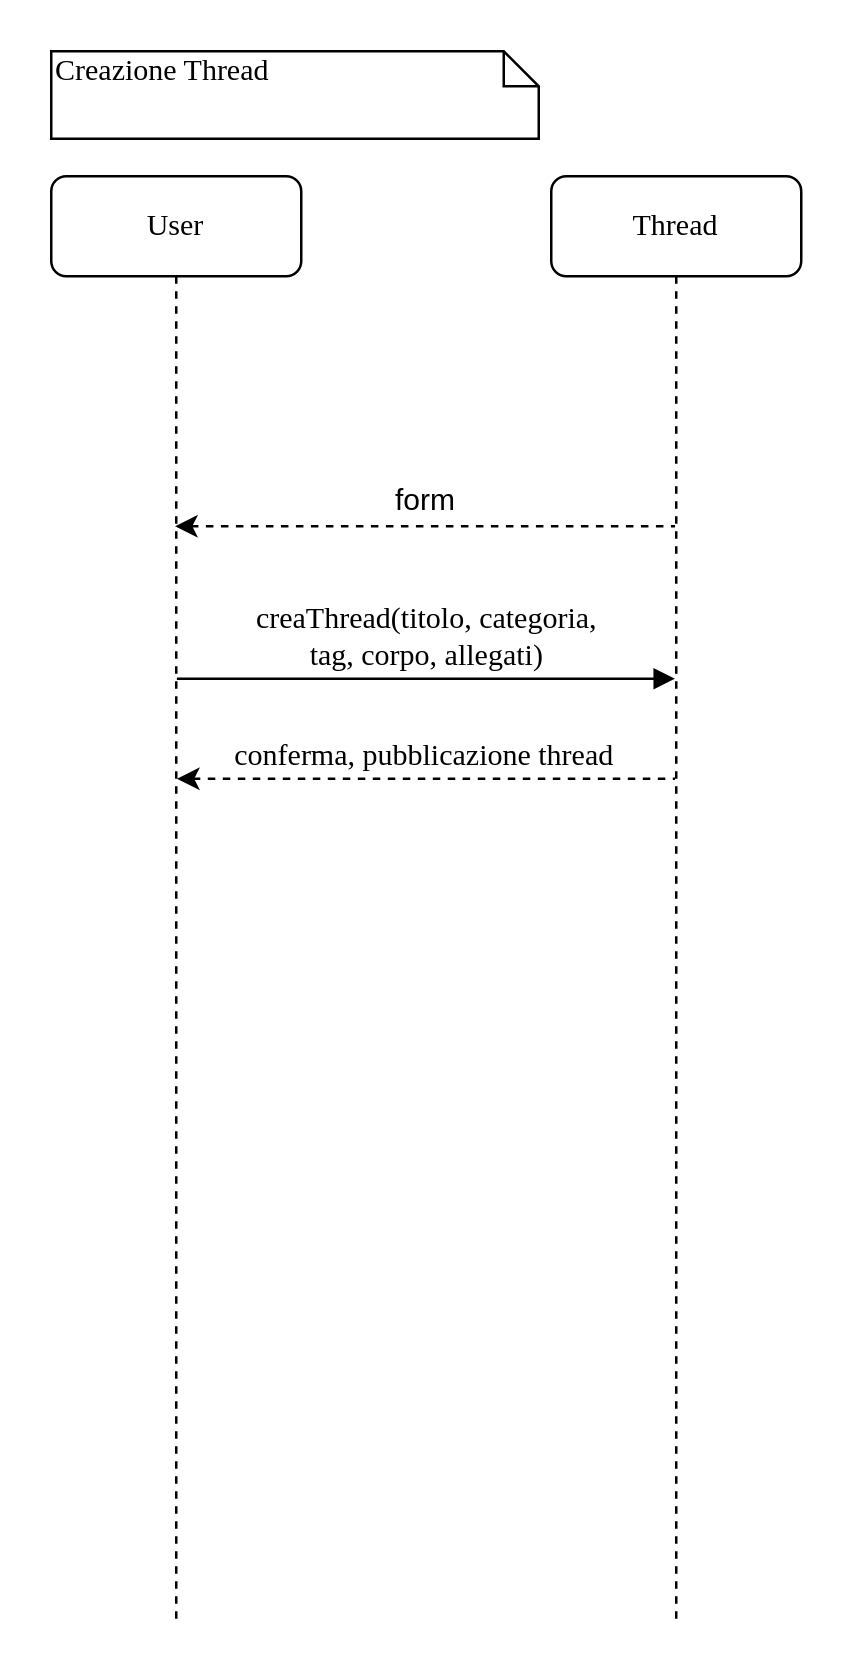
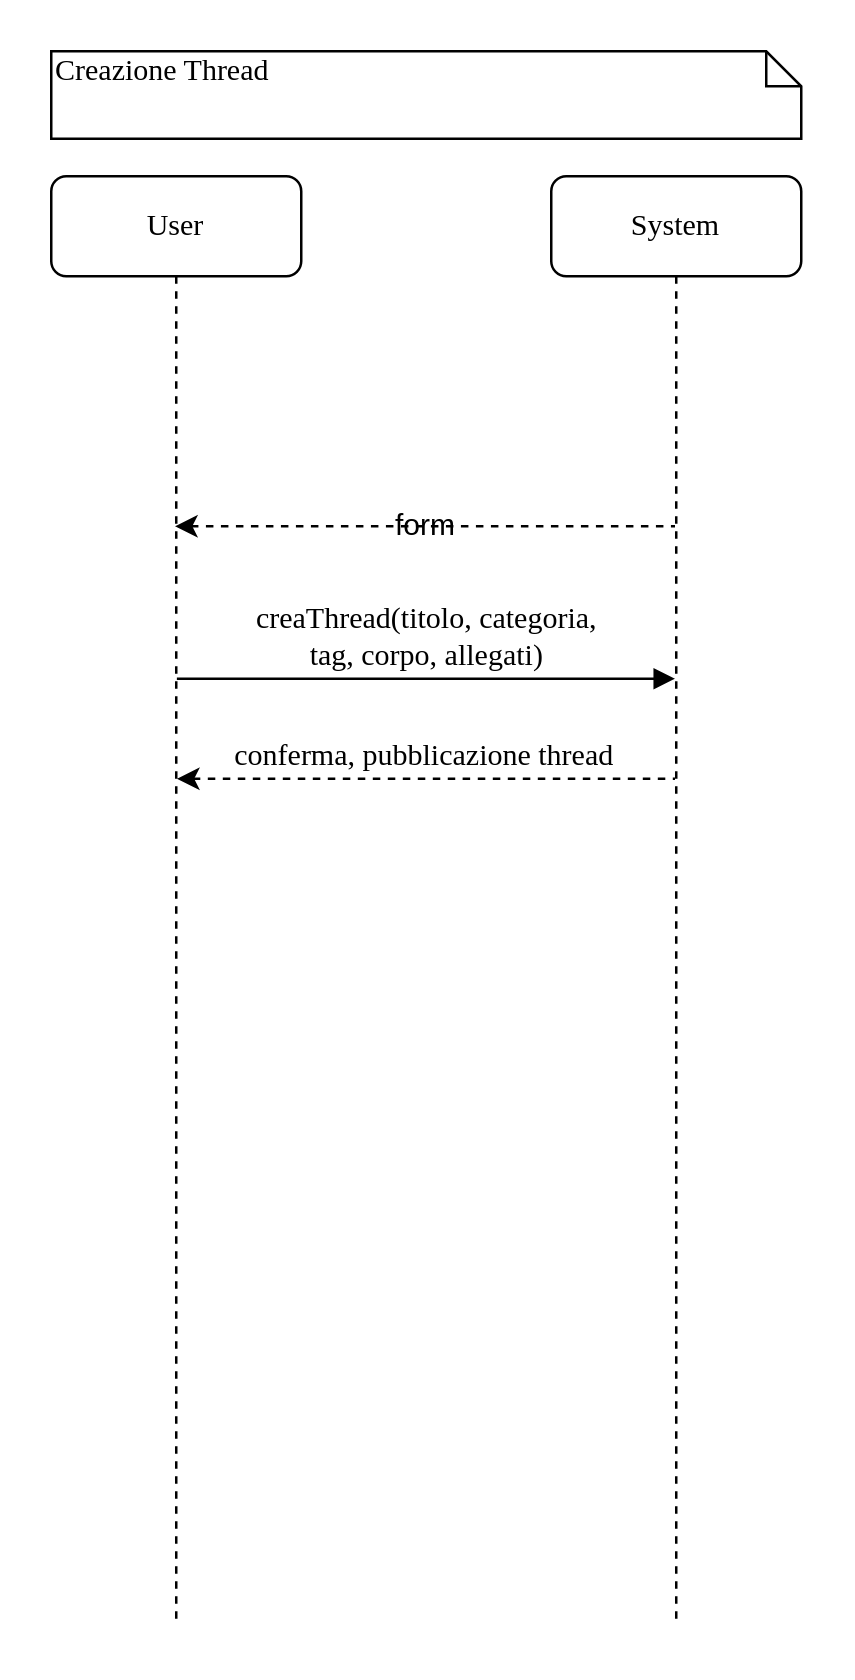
node "Creazione Thread": size 488x88 -> 750x88
node "Thread": label "Thread" -> "System"
node "form": moved (426, 501) -> (426, 526)
